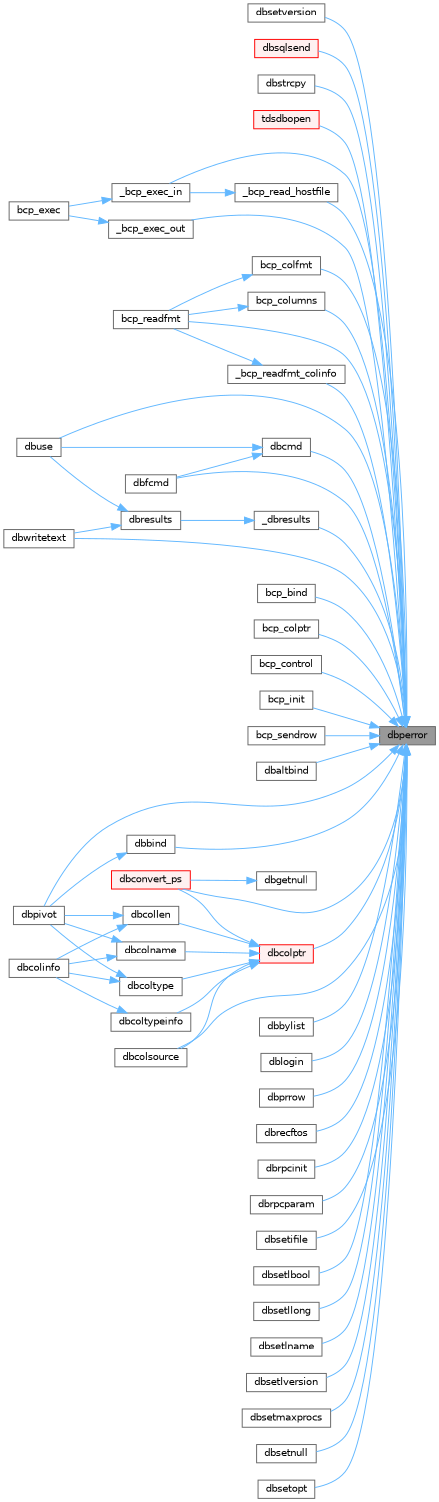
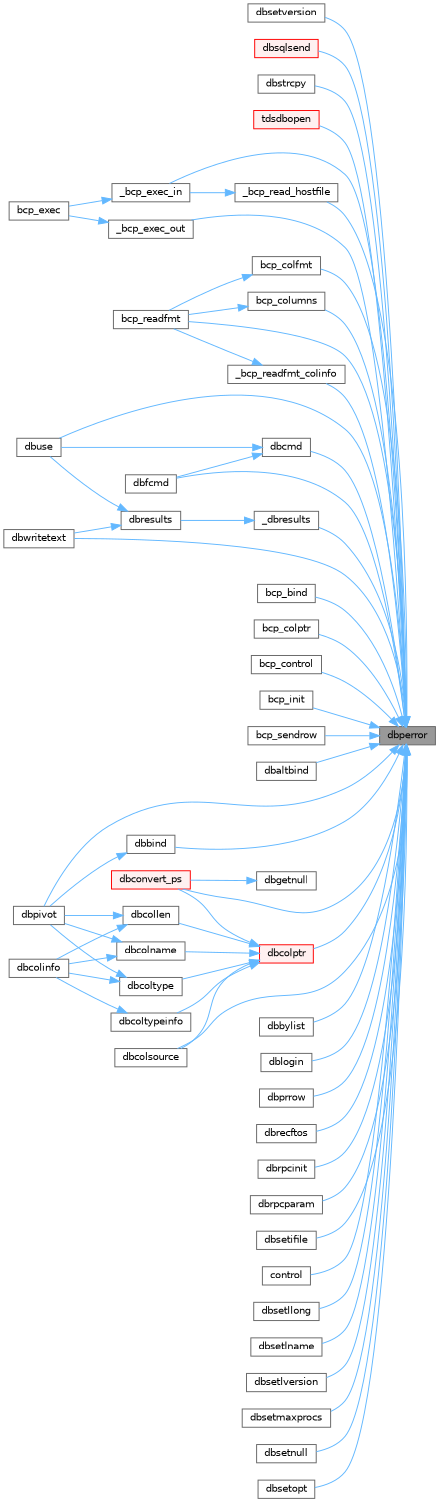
node "dbsetlbool": label "dbsetlbool" -> "control"
